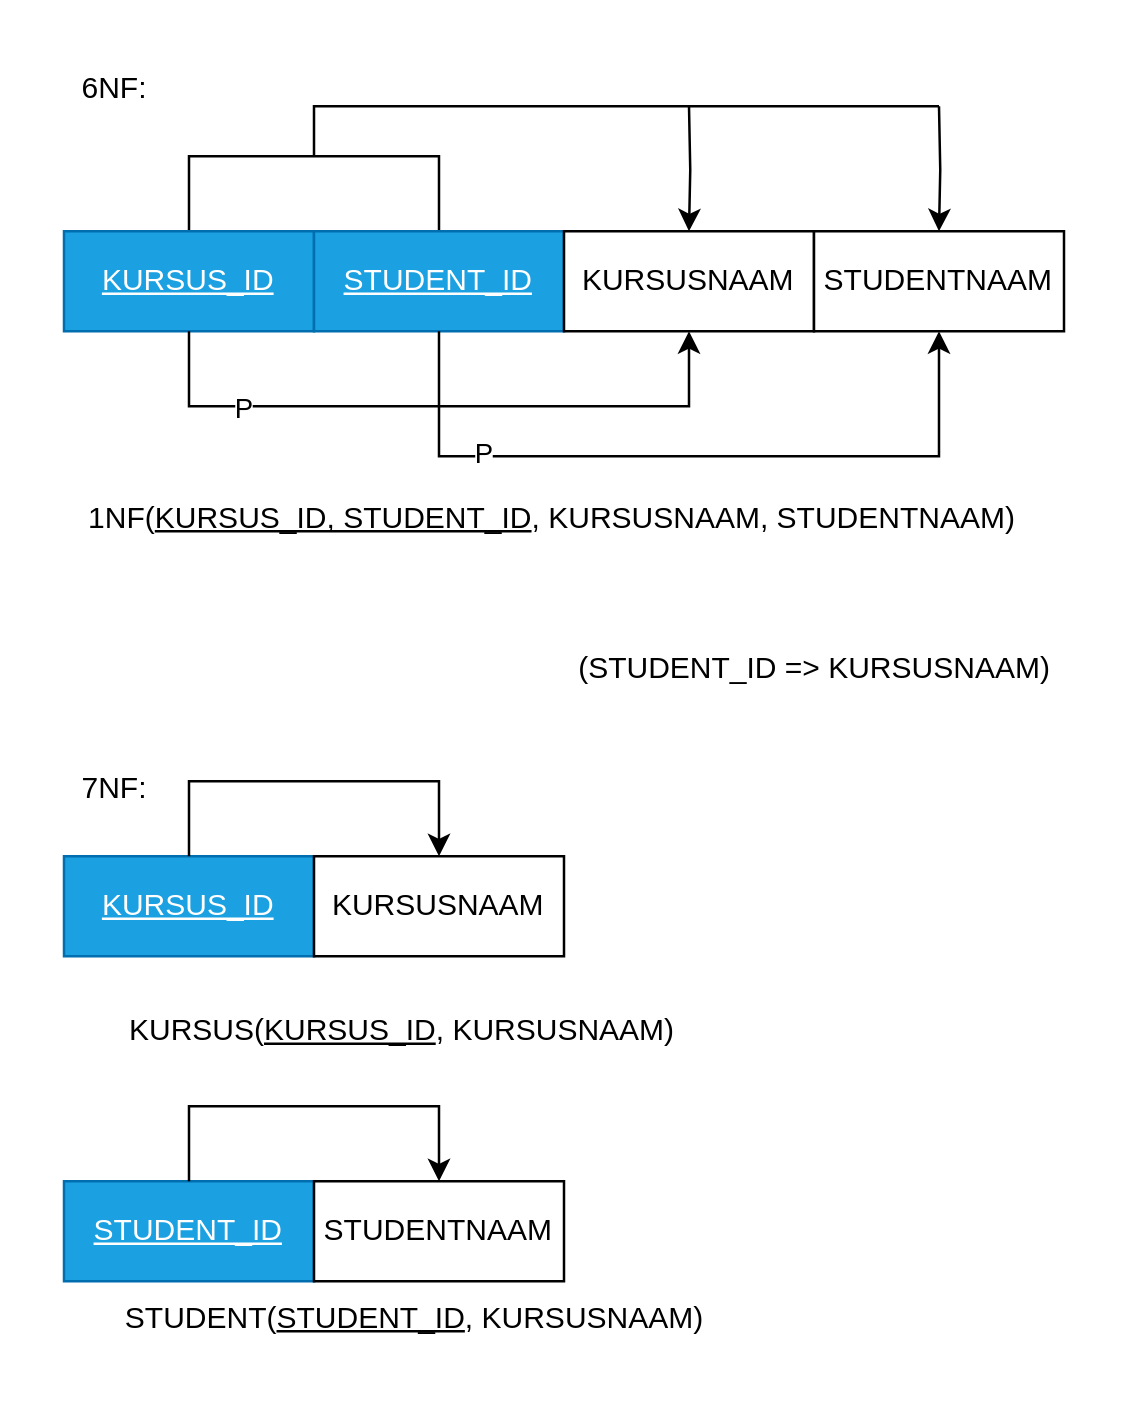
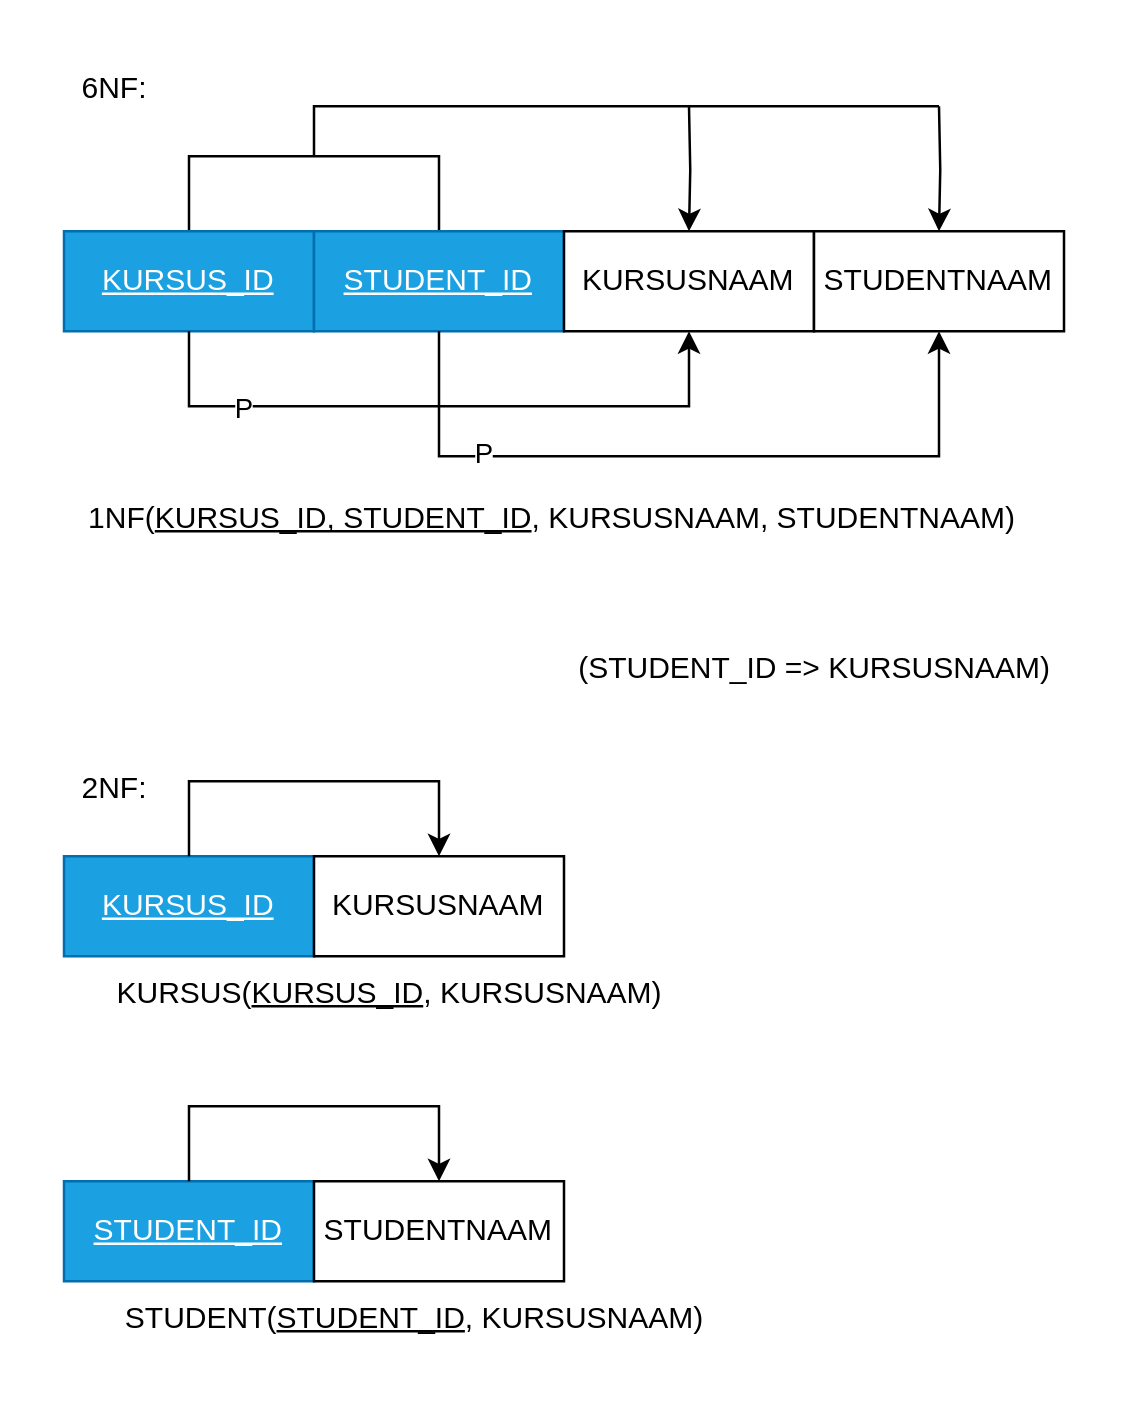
node "7NF:": label "7NF:" -> "2NF:"
node "KURSUS(KURSUS_ID, KURSUSNAAM)": moved (401, 1031) -> (389, 994)
